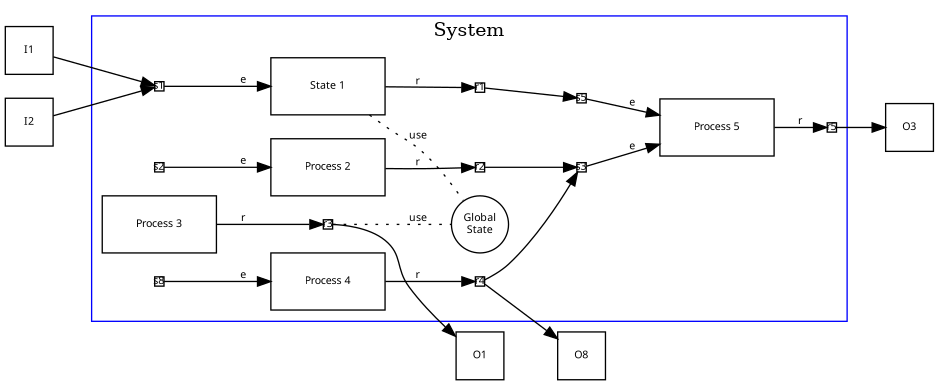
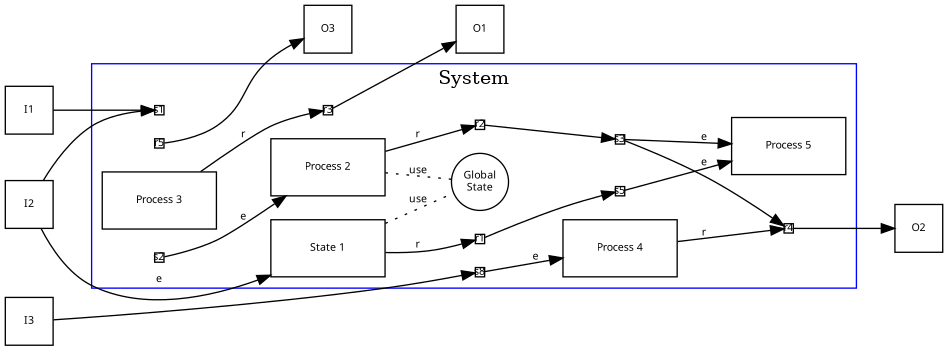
edge "s1" -> "State 1": now "I2" -> "State 1"
edge "Process 5" -> "r5": removed, label "r"
edge "r3" -- "Global State": now "Process 2" -- "Global State"
edge "r4" -> "s3": reversed
node "I3": added
node "O8": label "O8" -> "O2"
